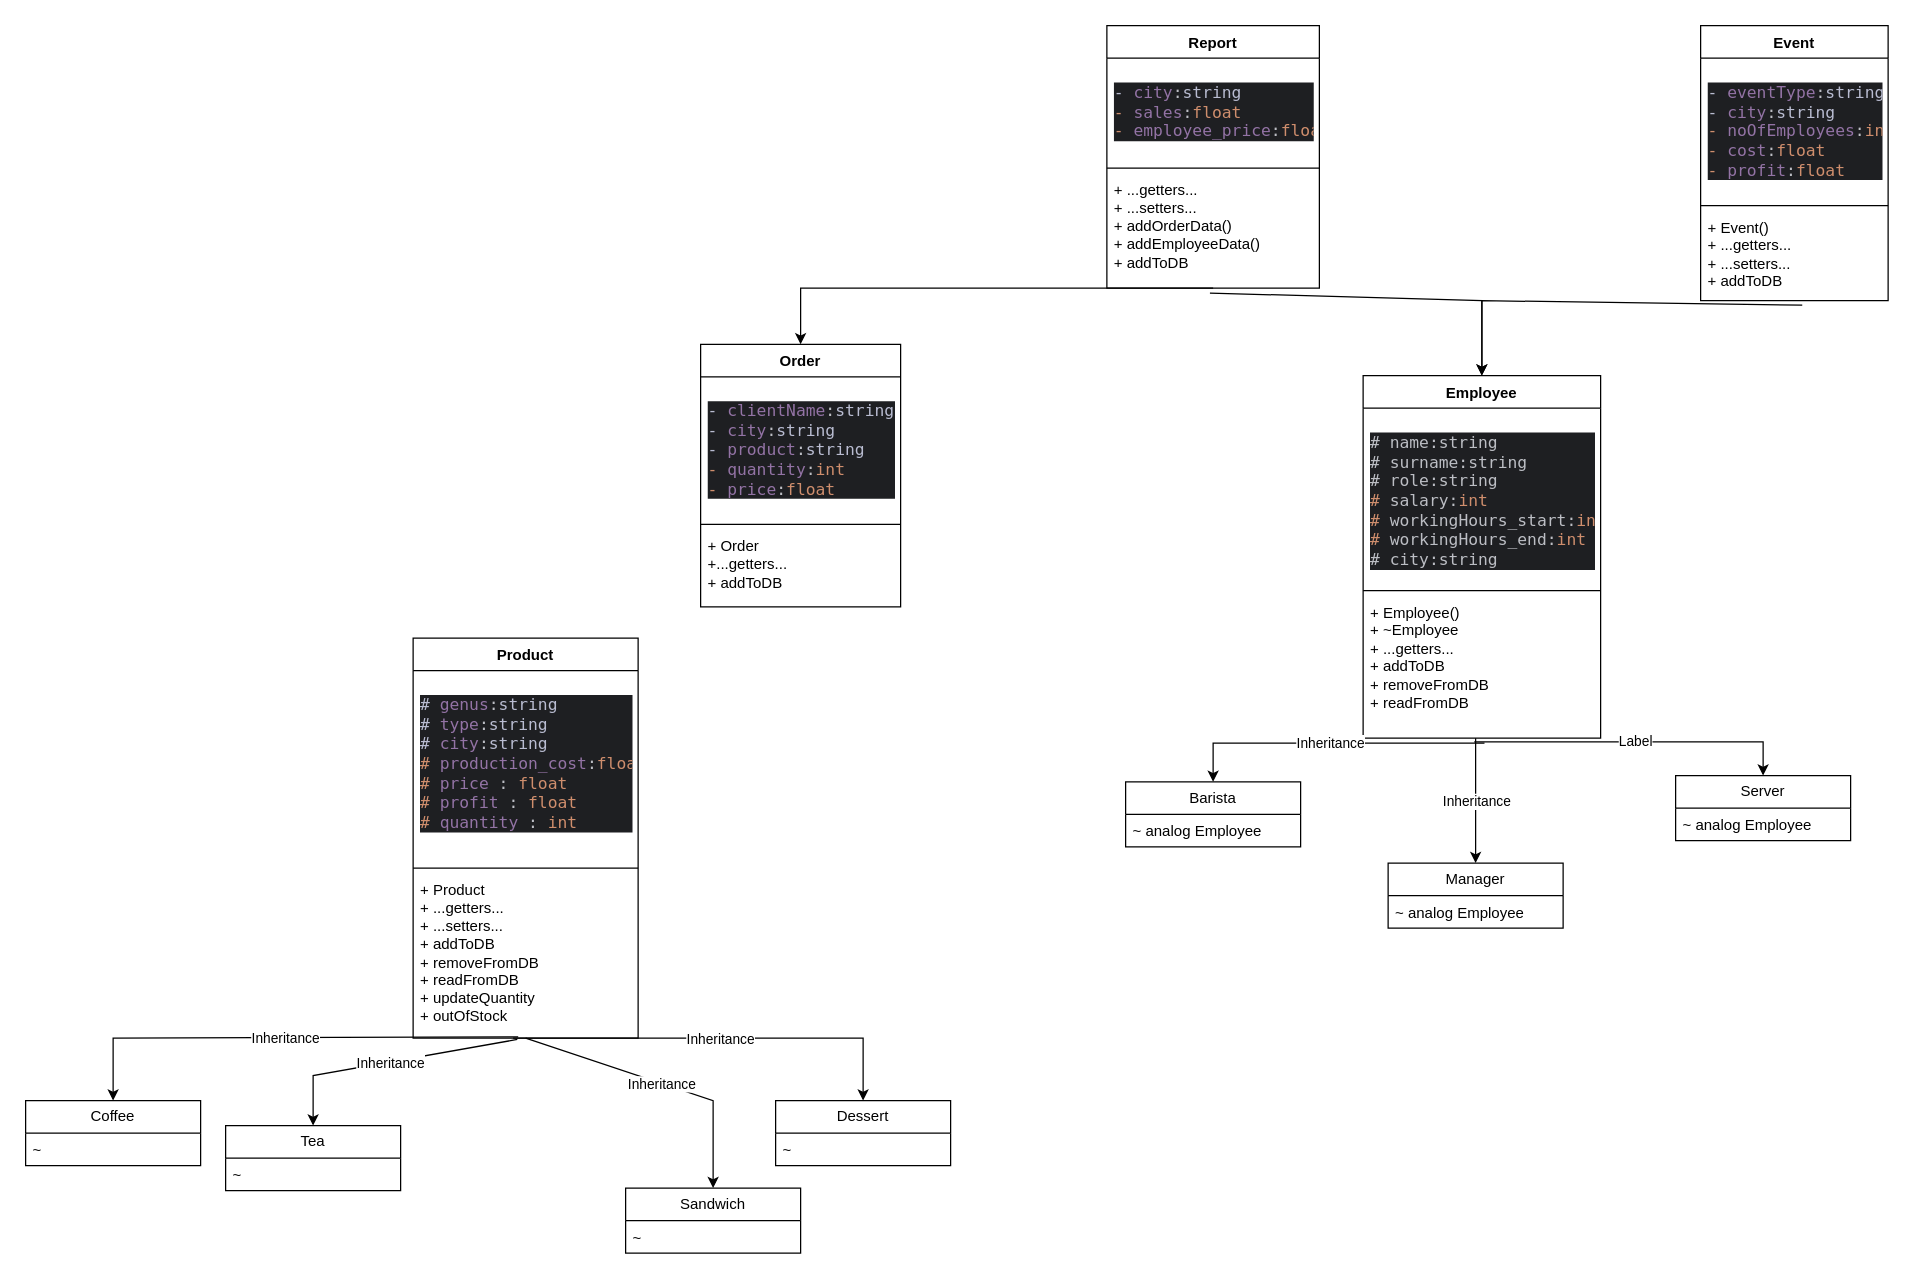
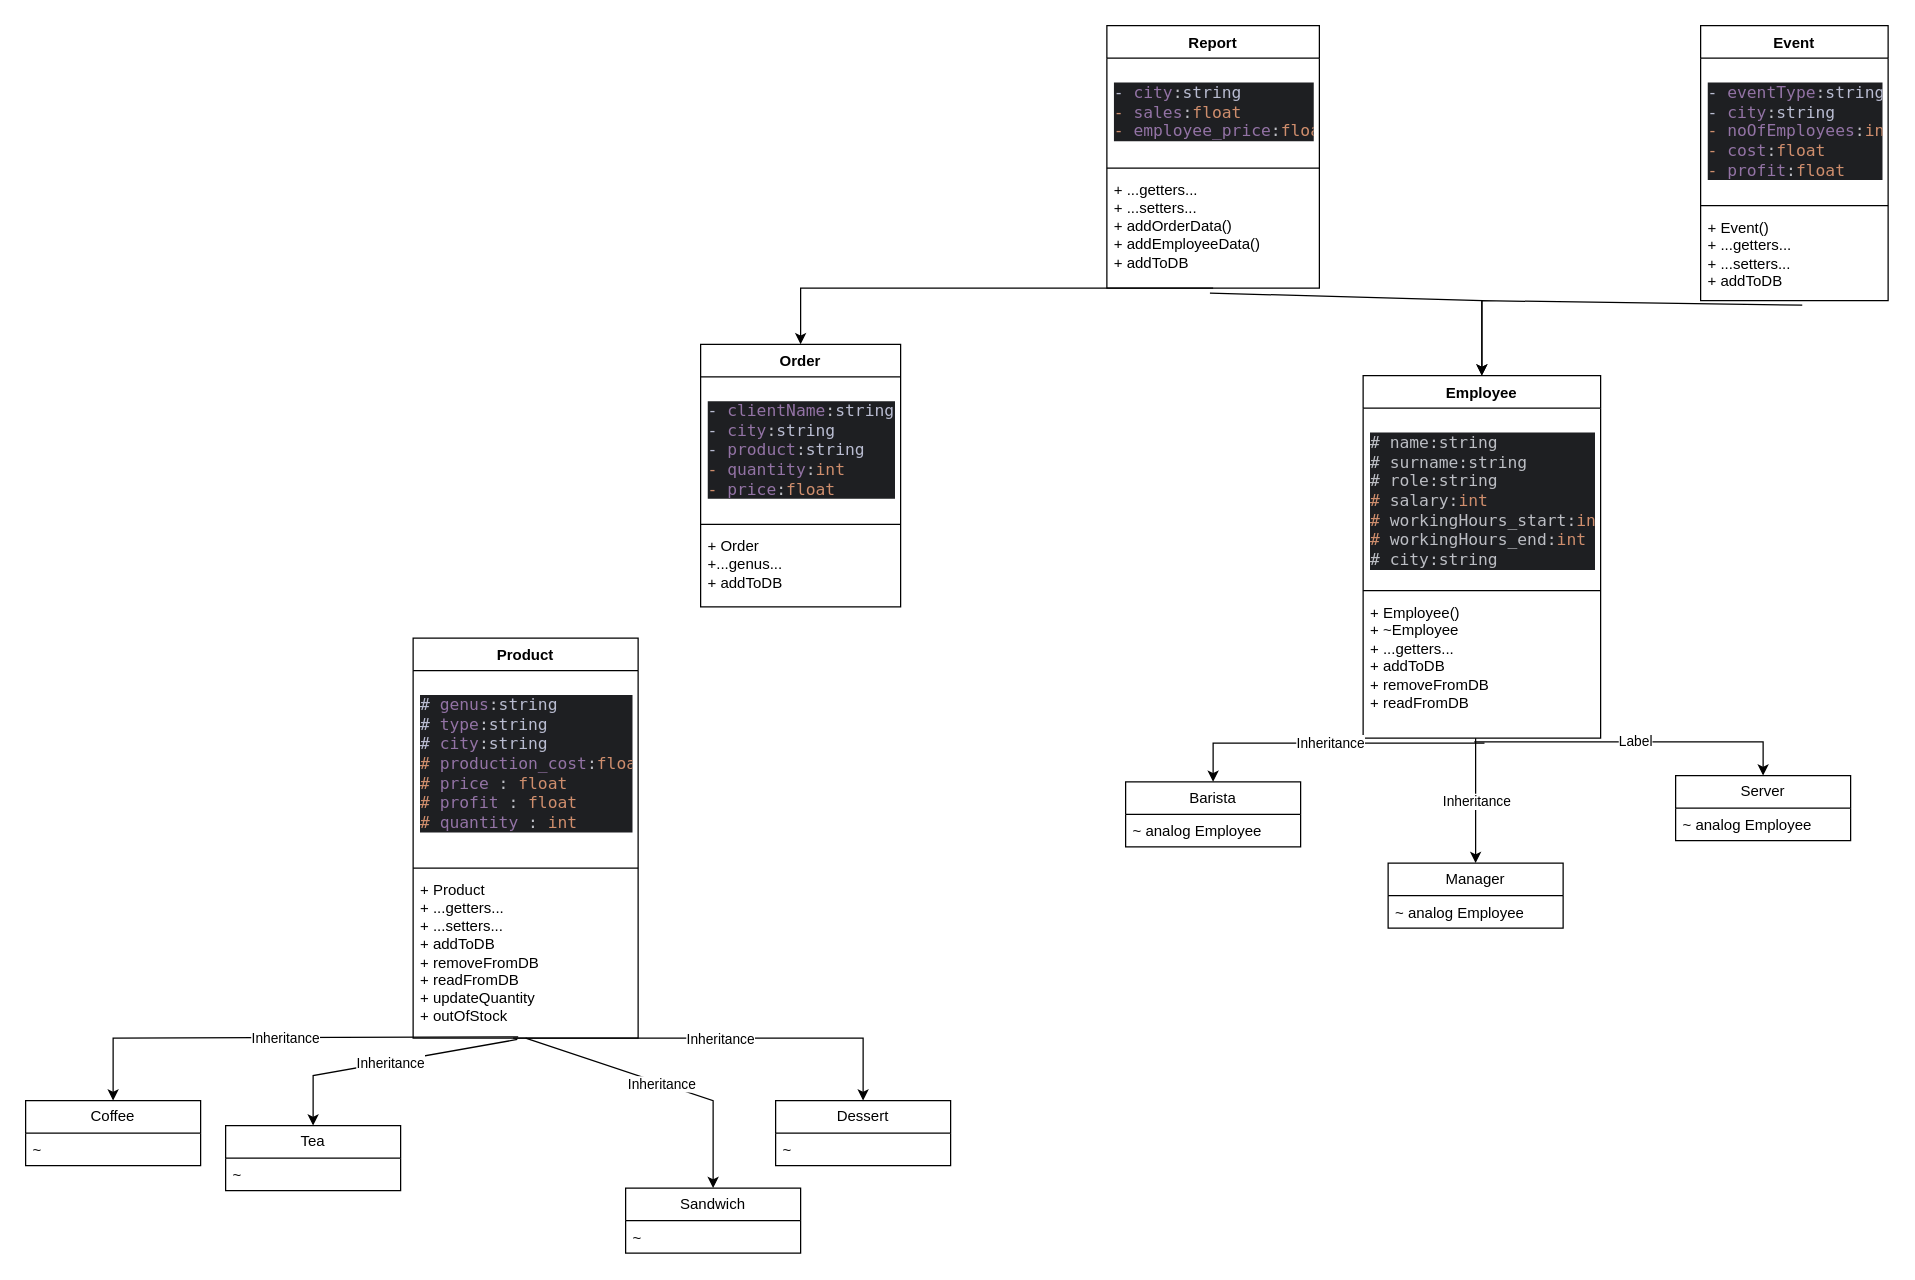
node "+ Order +...getters... + addToDB": label "+ Order +...getters... + addToDB" -> "+ Order +...genus... + addToDB"
